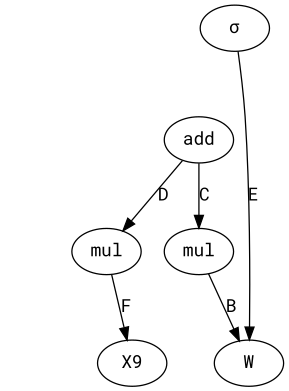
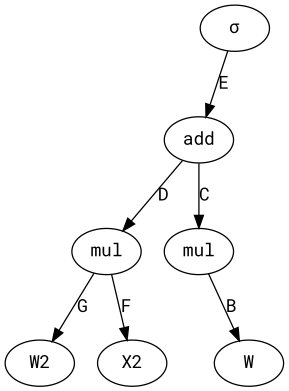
edge "σ" -> "W": now "σ" -> "add"
node "W2": added
node "X9": label "X9" -> "X2"
